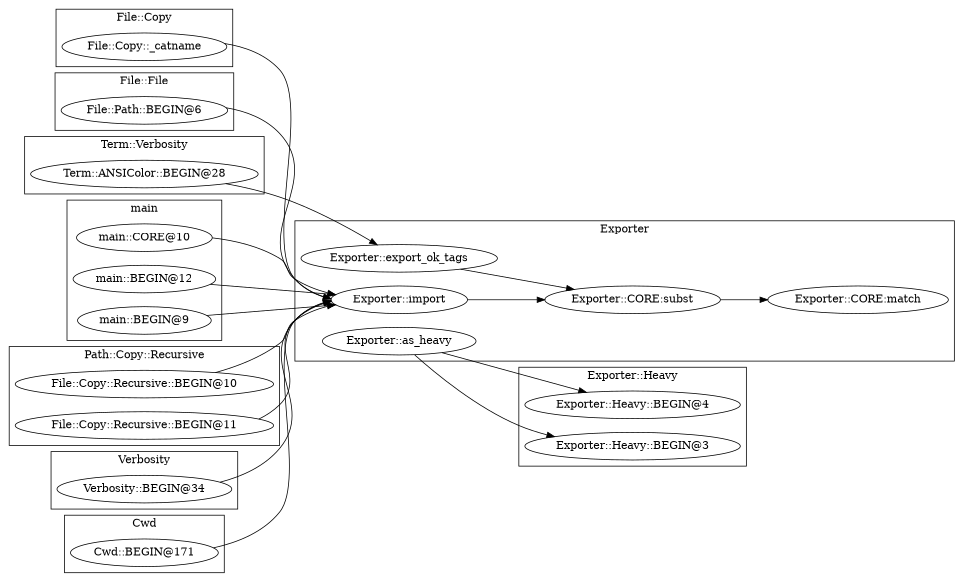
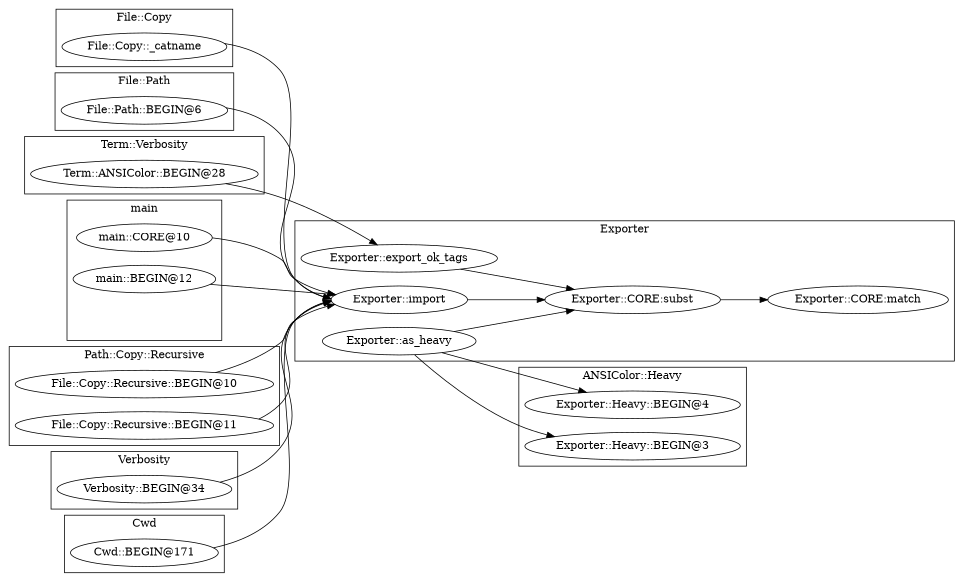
cluster "File::File": label "File::File" -> "File::Path"
node "main::BEGIN@9": removed
edge "Exporter::as_heavy" -> "Exporter::CORE:subst": added
cluster "Exporter::Heavy": label "Exporter::Heavy" -> "ANSIColor::Heavy"
